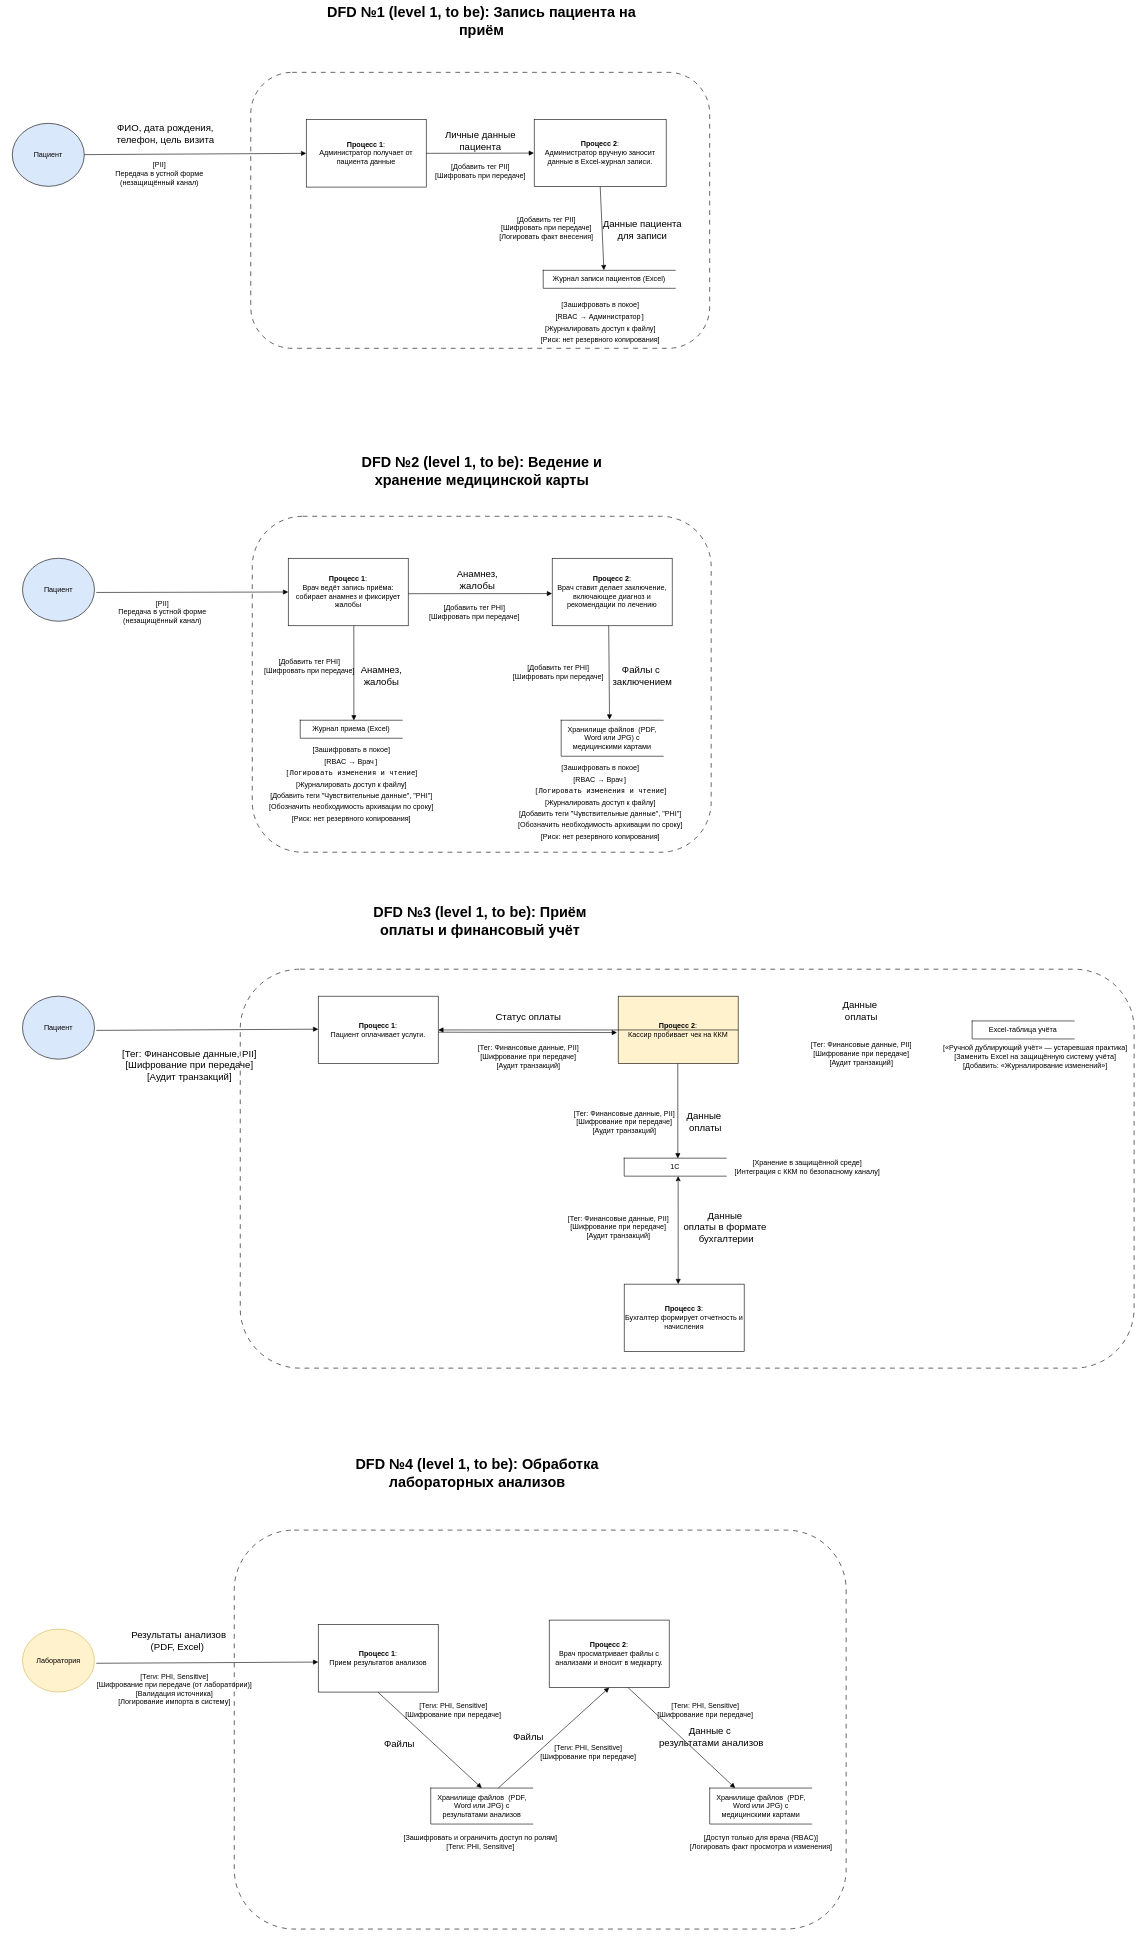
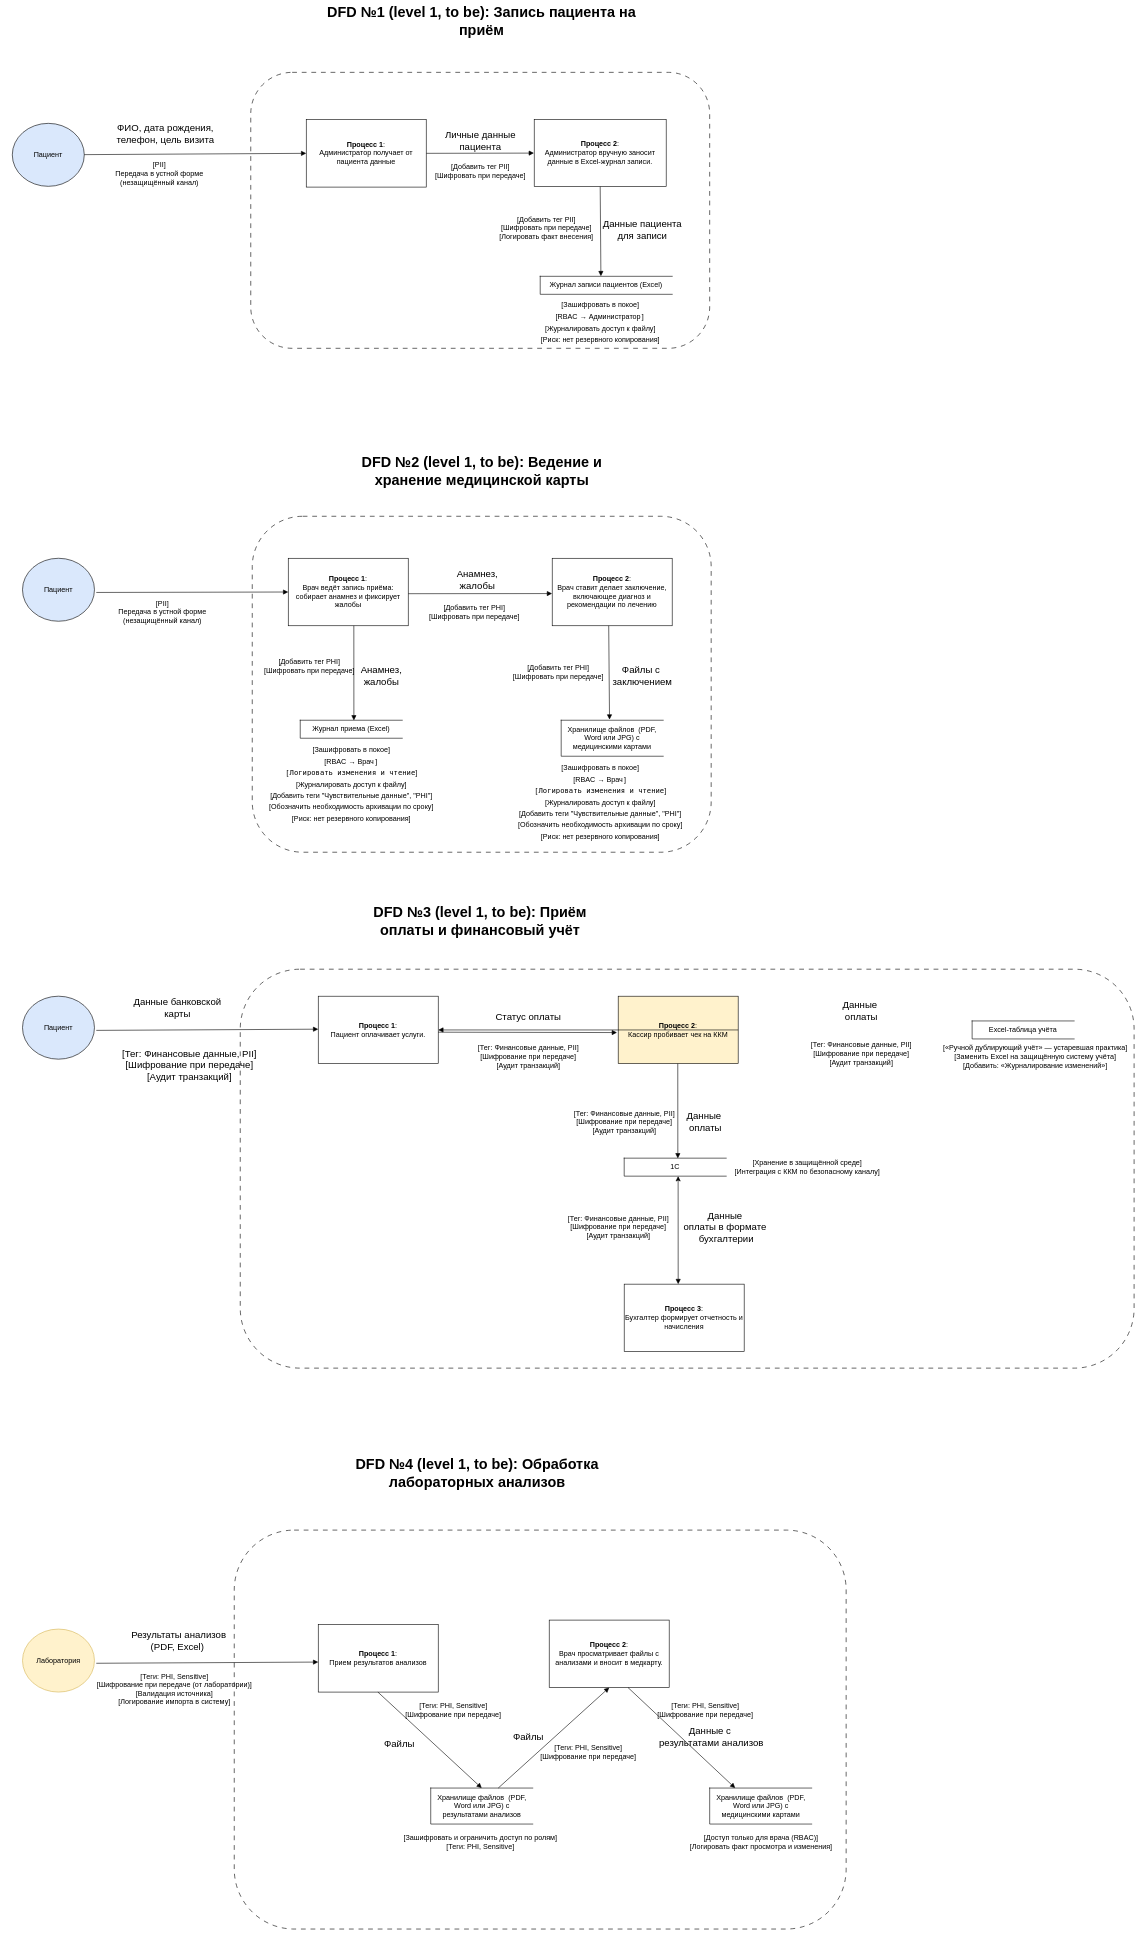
node "Журнал записи пациентов (Excel)": moved (609, 279) -> (606, 285)
node "Данные банковской карты": added
